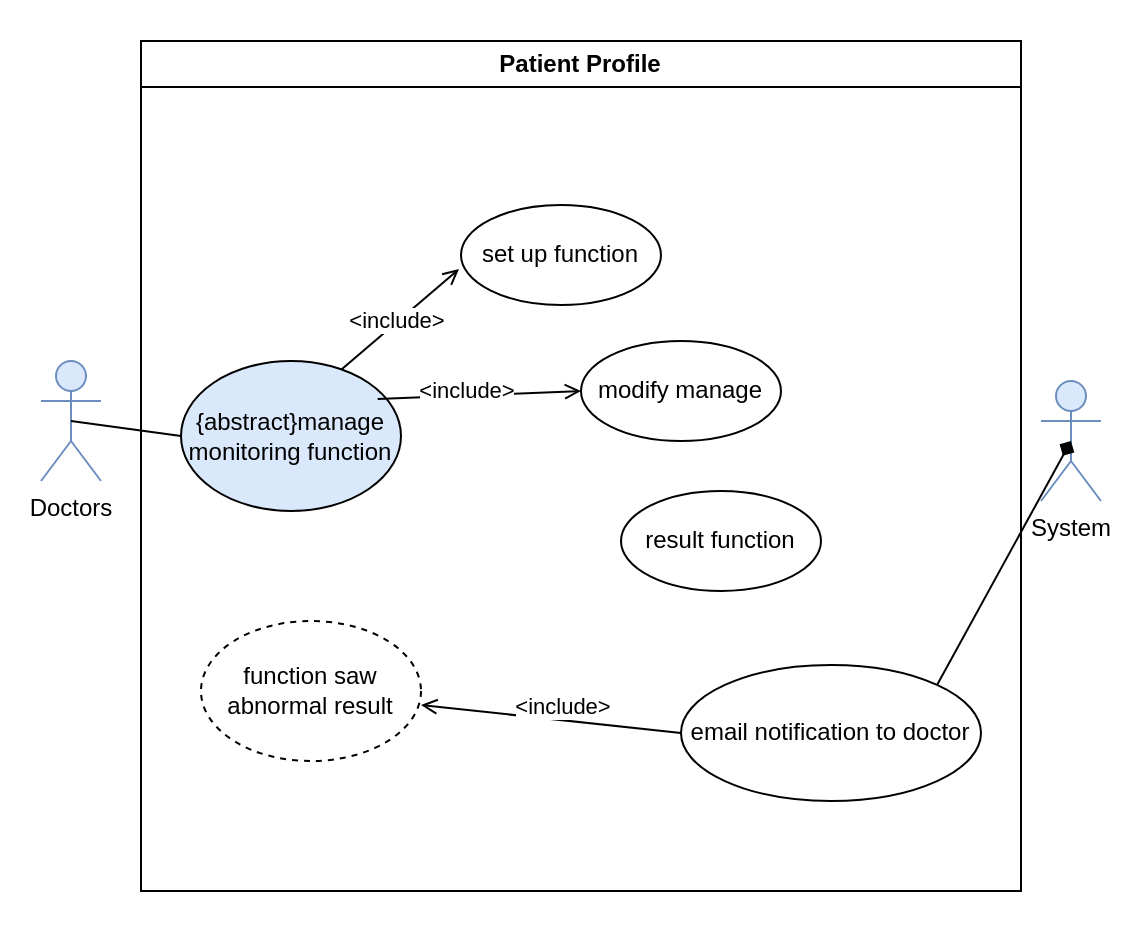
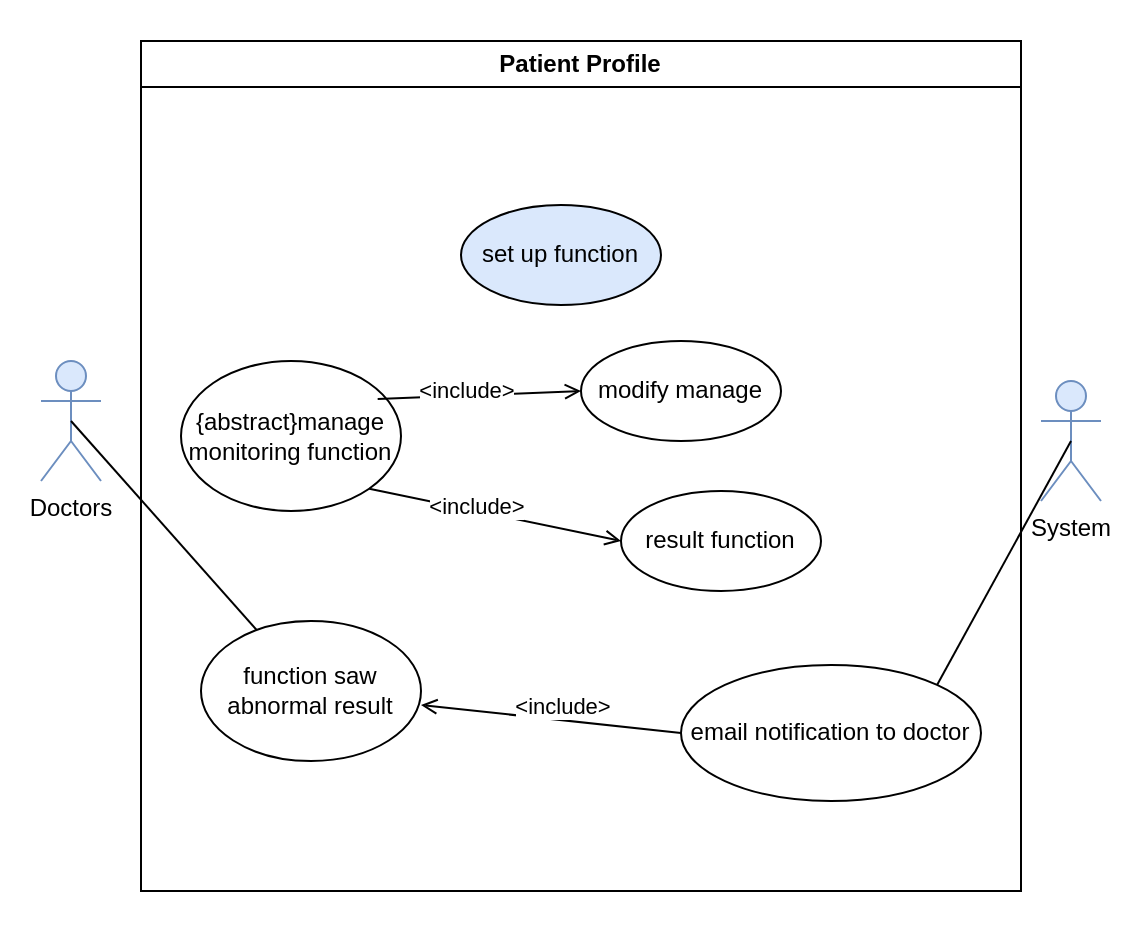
node "set up function": fillcolor #ffffff -> #dae8fc
edge "{abstract}manage monitoring function" -> "set up function": removed, label "<include>"
edge "Doctors" -- "{abstract}manage monitoring function": now "Doctors" -- "function saw abnormal result"
node "{abstract}manage monitoring function": fillcolor #dae8fc -> #ffffff
edge "email notification to doctor" -> "System": arrowhead diamond -> none
edge "{abstract}manage monitoring function" -> "result function": added, label "<include>"
node "function saw abnormal result": style dashed -> solid
